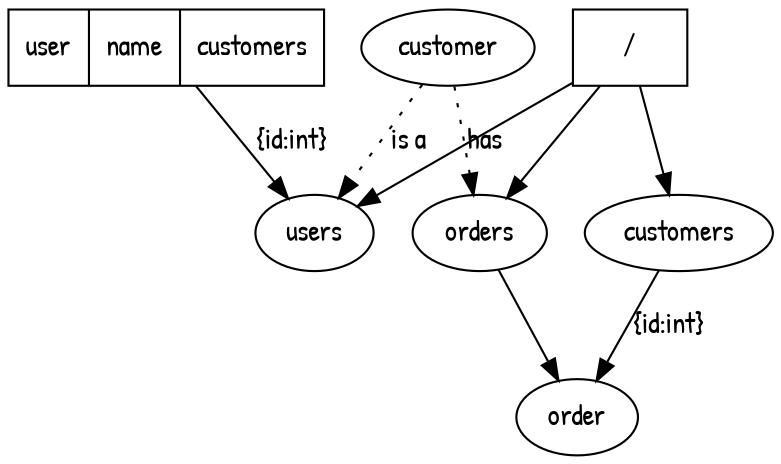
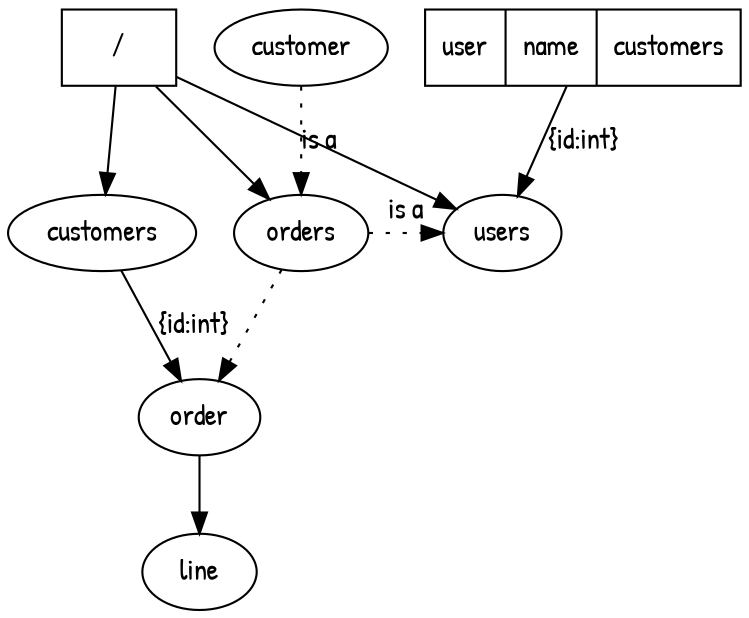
edge "customer" -> "users": now "orders" -> "users"
edge "customer" -> "orders": label "has" -> "is a"
edge "orders" -> "order": style solid -> dotted
node "line": added
